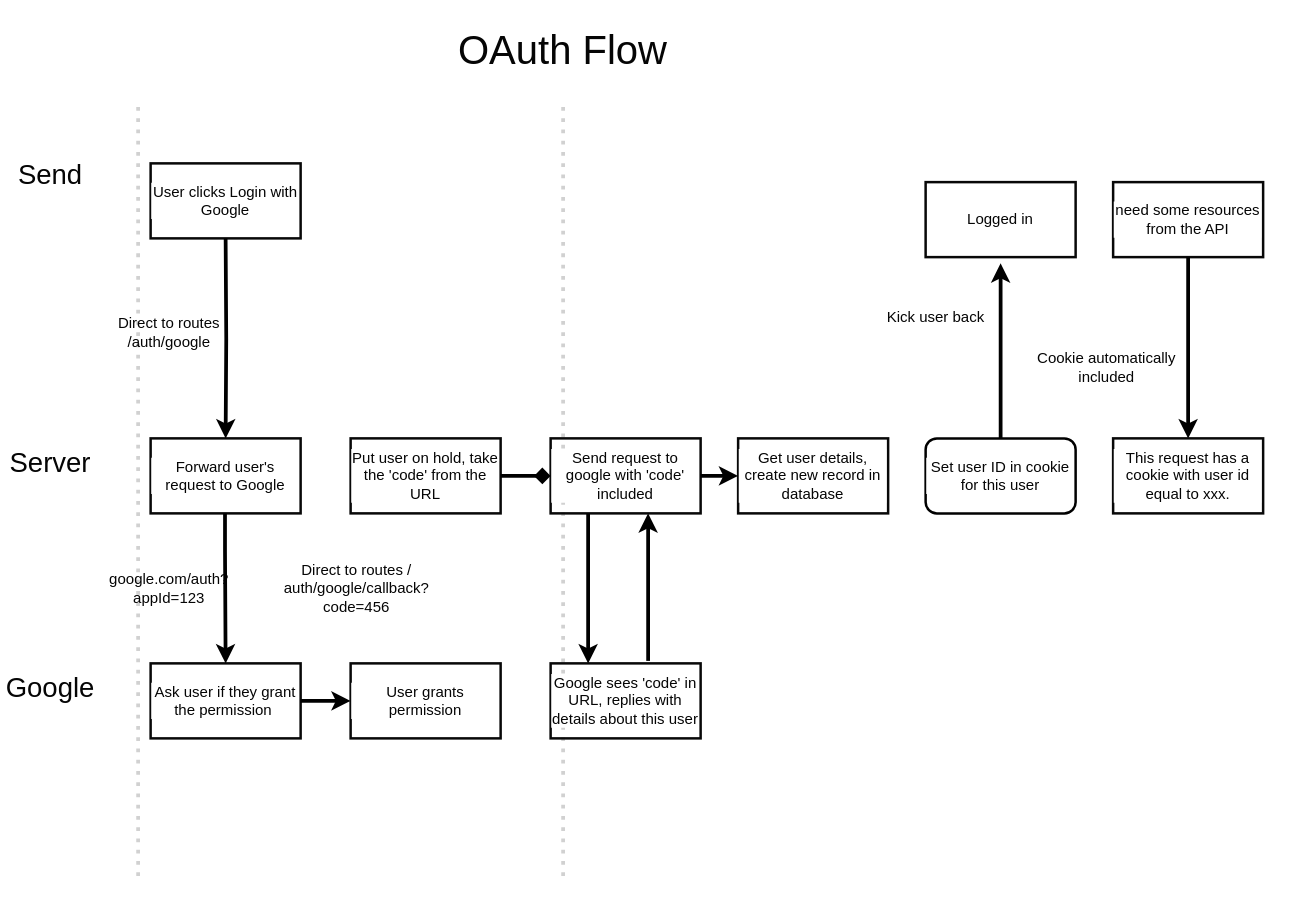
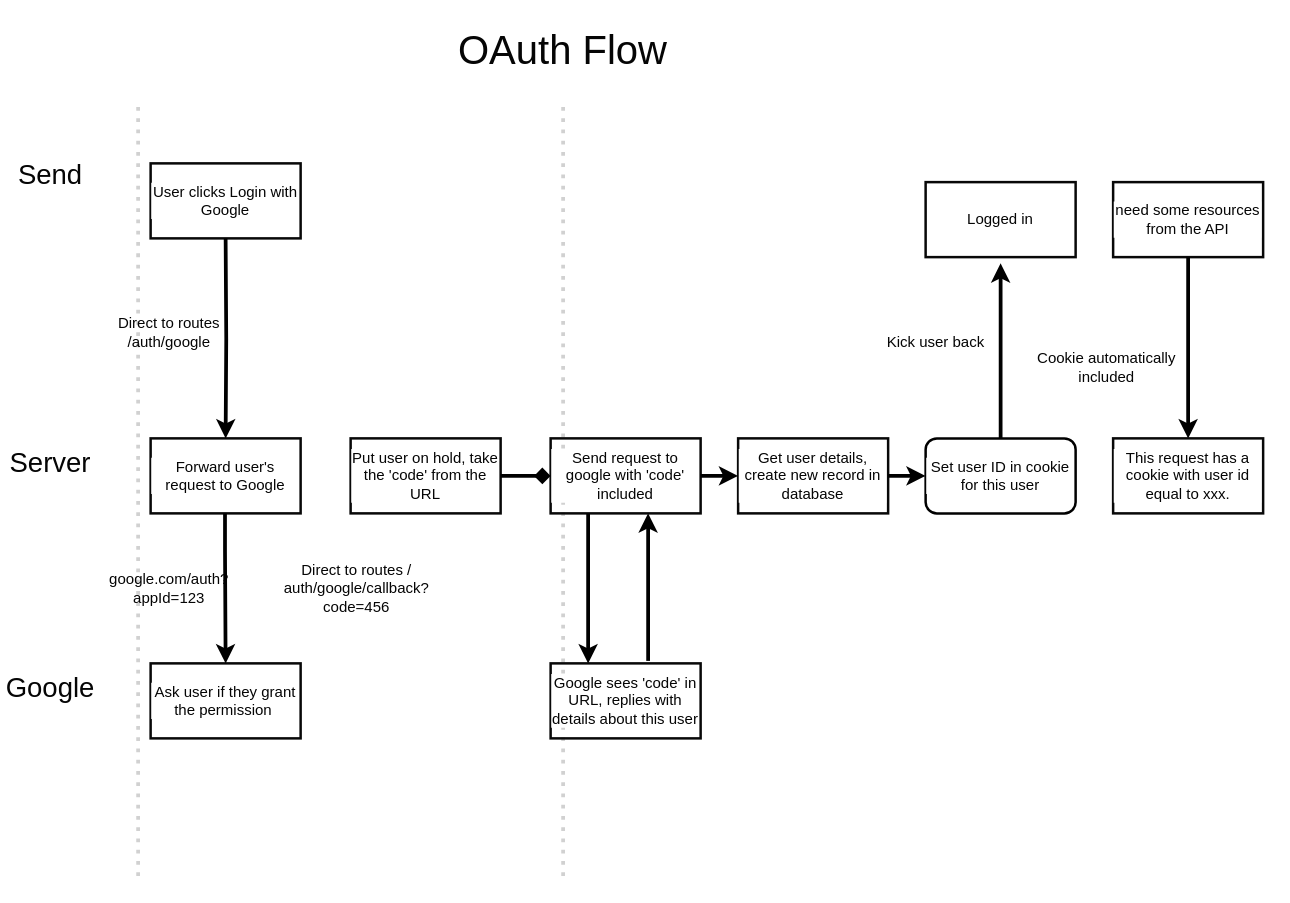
node "Kick user back": moved (938, 317) -> (938, 342)
edge "Get user details, create new record in database" -> "Set user ID in cookie for this user": added
edge "Ask user if they grant the permission" -> "User grants permission": removed
node "User grants permission": removed
